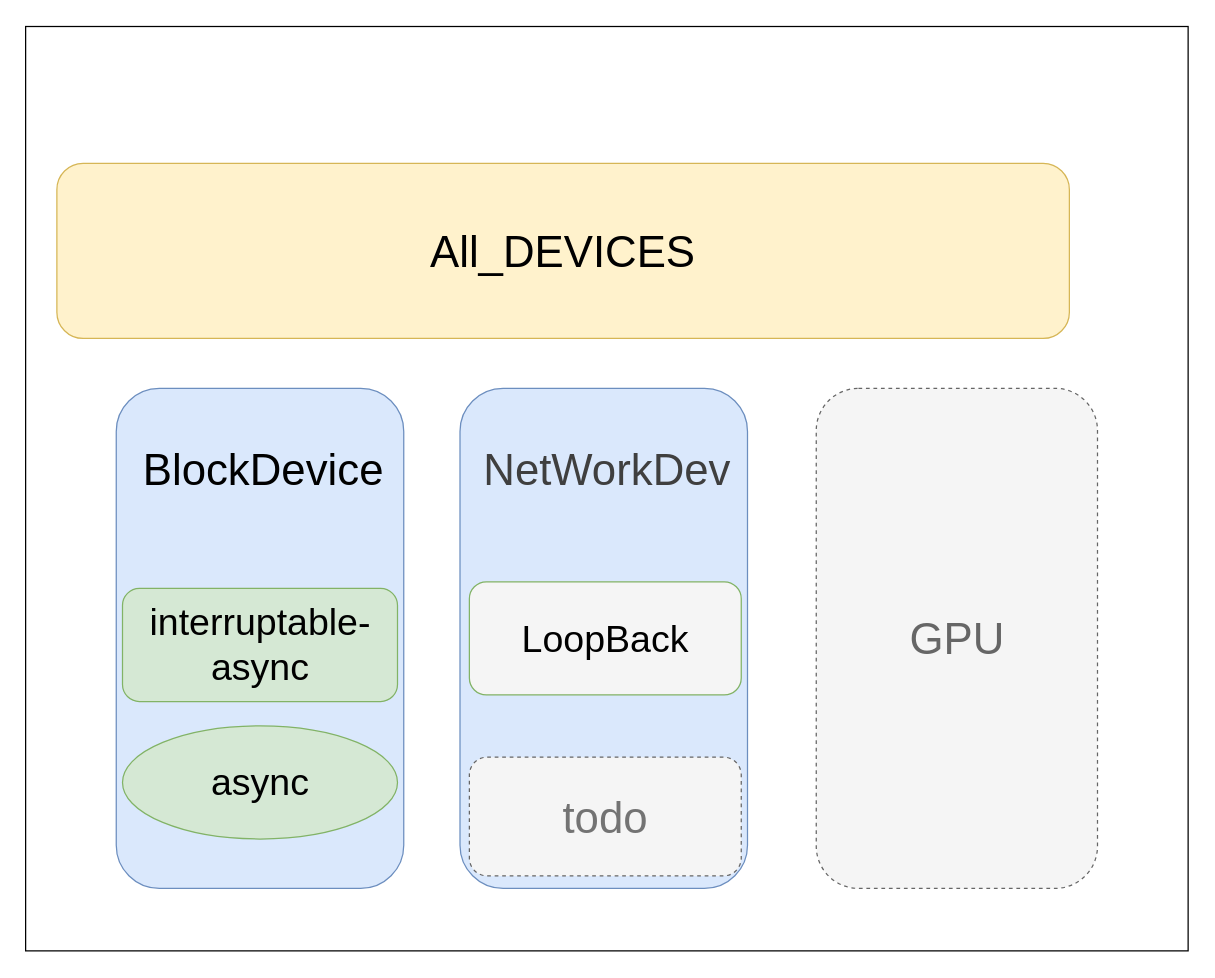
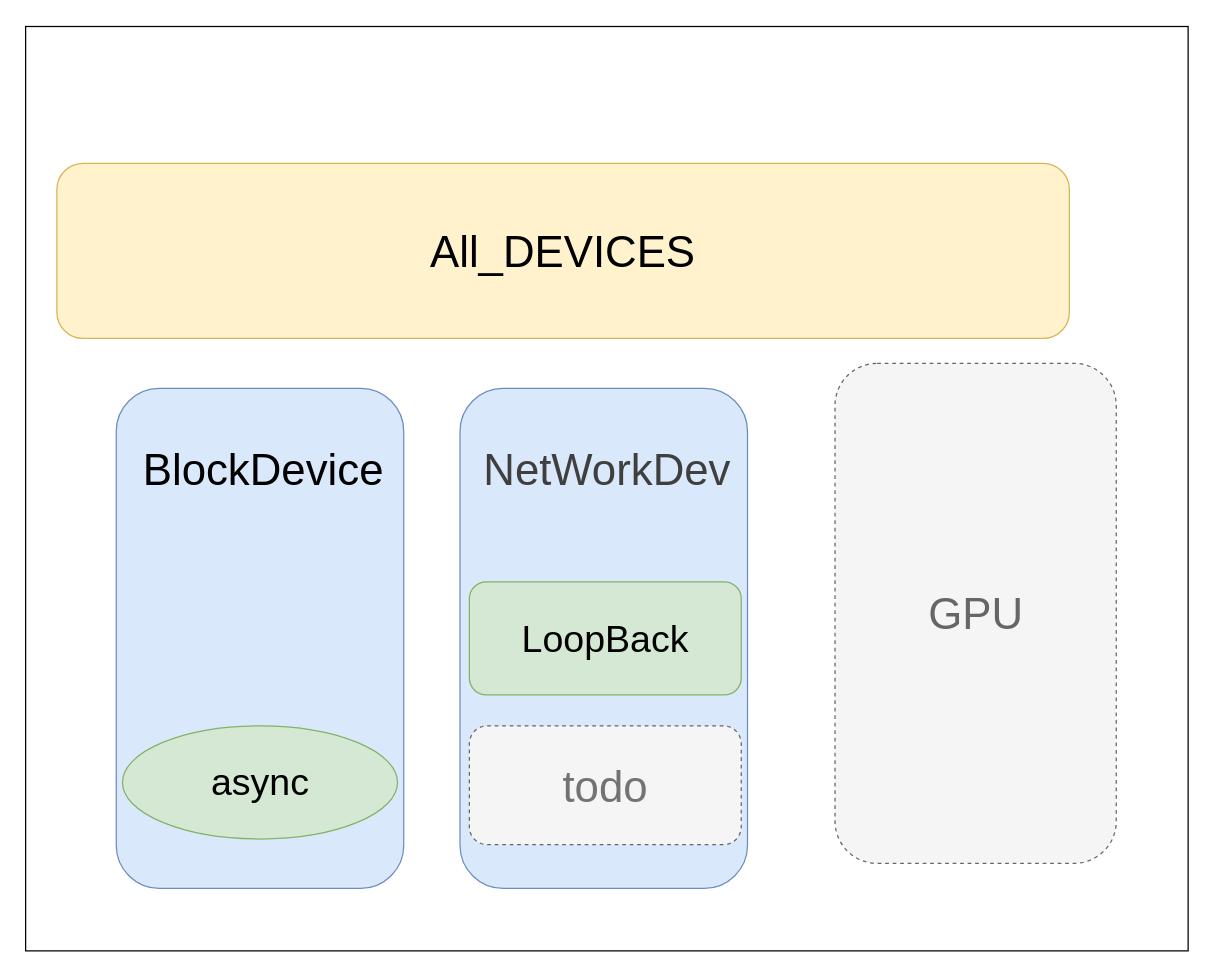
node "LoopBack": fillcolor #f5f5f5 -> #d5e8d4
node "GPU": moved (957, 638) -> (976, 613)
node "interruptable-async": removed
node "todo": moved (605, 816) -> (605, 785)
